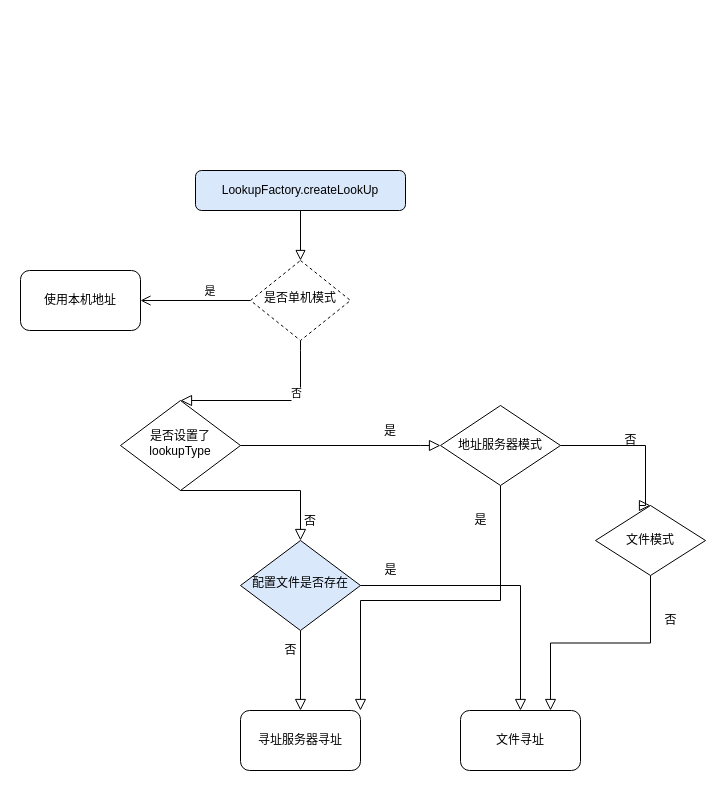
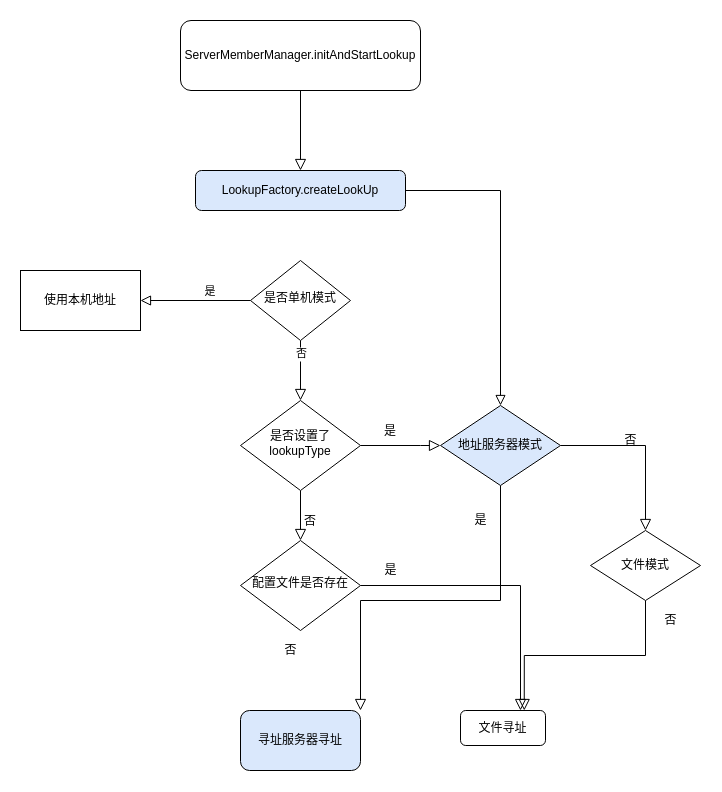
node "ServerMemberManager.initAndStartLookup": added
edge "ServerMemberManager.initAndStartLookup" -> "LookupFactory.createLookUp": added
edge "LookupFactory.createLookUp" -> "是否单机模式": now "LookupFactory.createLookUp" -> "地址服务器模式"
node "使用本机地址": shape rounded rectangle -> rectangle
edge "是否单机模式" -> "使用本机地址": arrowhead open -> block
node "是否单机模式": style dashed -> solid
node "是否设置了lookupType": moved (181, 446) -> (301, 446)
node "地址服务器模式": fillcolor #ffffff -> #dae8fc
node "文件模式": moved (651, 541) -> (646, 566)
node "配置文件是否存在": fillcolor #dae8fc -> #ffffff
edge "配置文件是否存在" -> "寻址服务器寻址": removed
node "寻址服务器寻址": fillcolor #ffffff -> #dae8fc
node "文件寻址": size 120x60 -> 85x35
